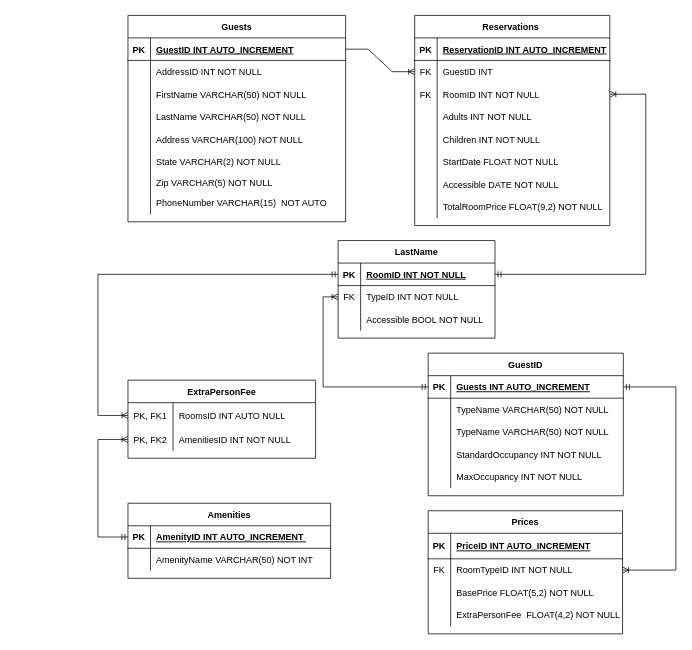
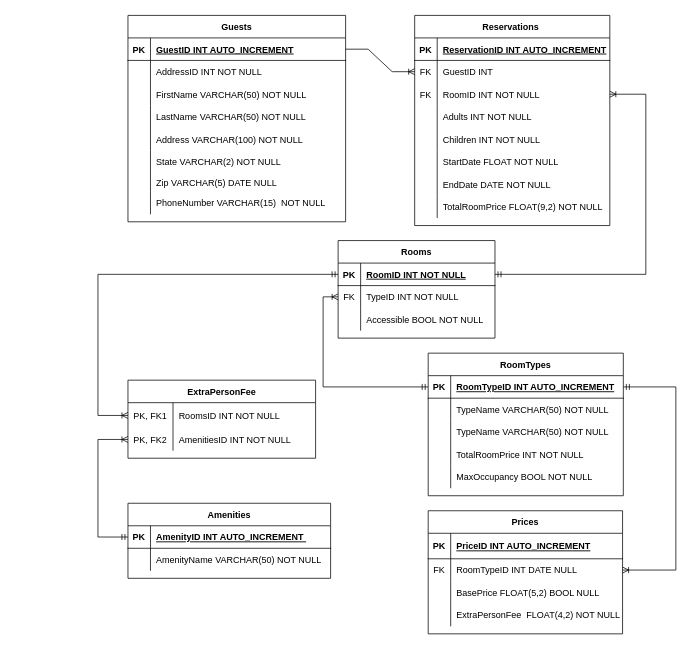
node "Zip VARCHAR(5) NOT NULL": label "Zip VARCHAR(5) NOT NULL" -> "Zip VARCHAR(5) DATE NULL"
node "Accessible DATE NOT NULL": label "Accessible DATE NOT NULL" -> "EndDate DATE NOT NULL"
node "PhoneNumber VARCHAR(15) NOT AUTO": label "PhoneNumber VARCHAR(15) NOT AUTO" -> "PhoneNumber VARCHAR(15) NOT NULL"
node "LastName": label "LastName" -> "Rooms"
node "GuestID": label "GuestID" -> "RoomTypes"
node "Guests INT AUTO_INCREMENT": label "Guests INT AUTO_INCREMENT" -> "RoomTypeID INT AUTO_INCREMENT"
node "RoomsID INT AUTO NULL": label "RoomsID INT AUTO NULL" -> "RoomsID INT NOT NULL"
node "StandardOccupancy INT NOT NULL": label "StandardOccupancy INT NOT NULL" -> "TotalRoomPrice INT NOT NULL"
node "MaxOccupancy INT NOT NULL": label "MaxOccupancy INT NOT NULL" -> "MaxOccupancy BOOL NOT NULL"
node "AmenityName VARCHAR(50) NOT INT": label "AmenityName VARCHAR(50) NOT INT" -> "AmenityName VARCHAR(50) NOT NULL"
node "RoomTypeID INT NOT NULL": label "RoomTypeID INT NOT NULL" -> "RoomTypeID INT DATE NULL"
node "BasePrice FLOAT(5,2) NOT NULL": label "BasePrice FLOAT(5,2) NOT NULL" -> "BasePrice FLOAT(5,2) BOOL NULL"
